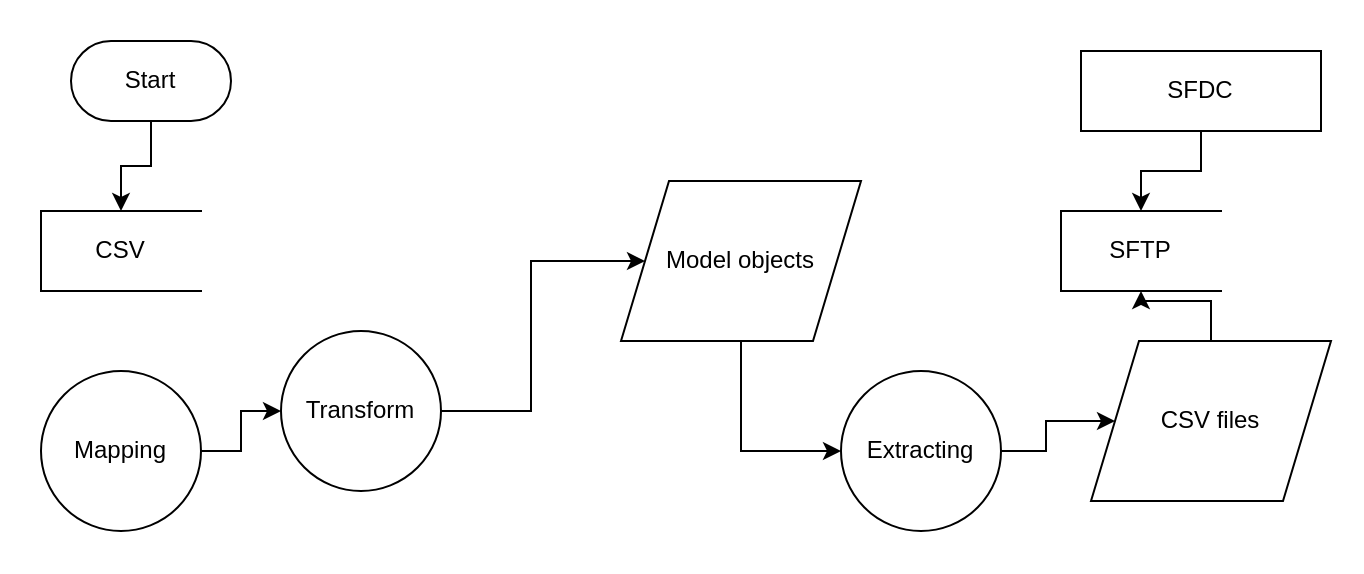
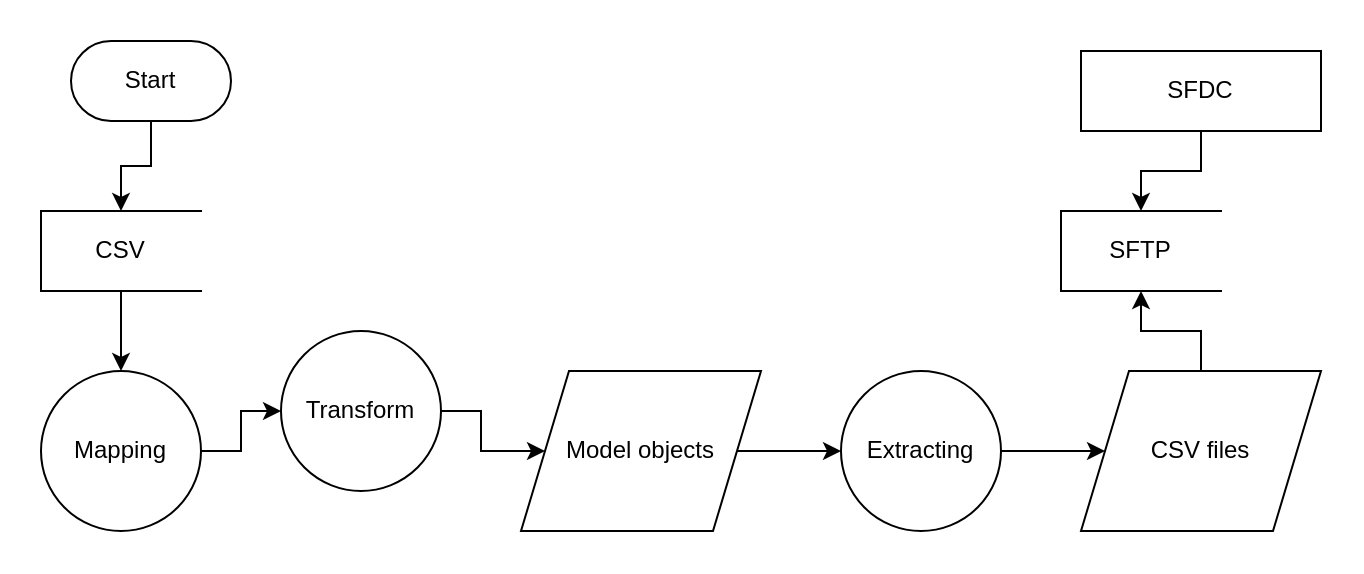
node "Model objects": moved (741, 261) -> (641, 451)
edge "CSV" -> "Mapping": added
node "CSV files": moved (1211, 421) -> (1201, 451)
